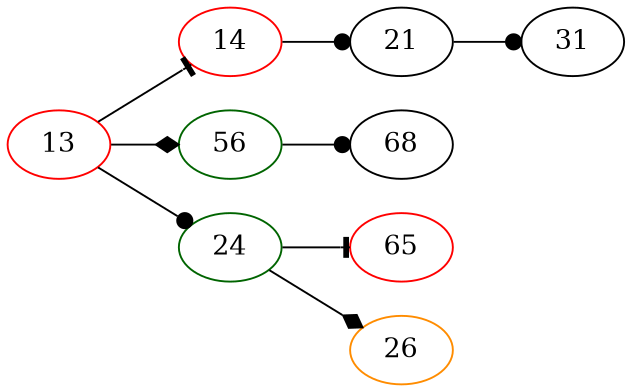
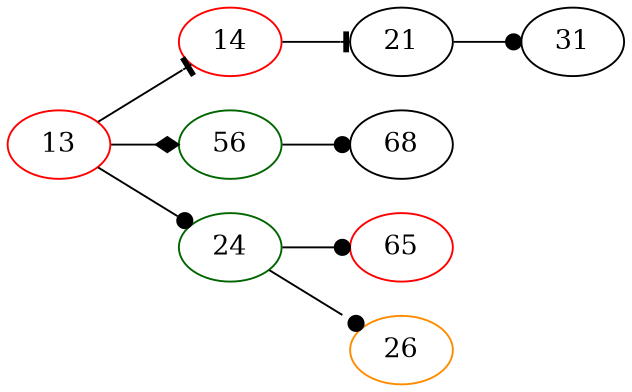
edge "14" -> "21": arrowhead dot -> tee
edge "24" -> "65": arrowhead tee -> dot
edge "24" -> "26": arrowhead diamond -> dot
